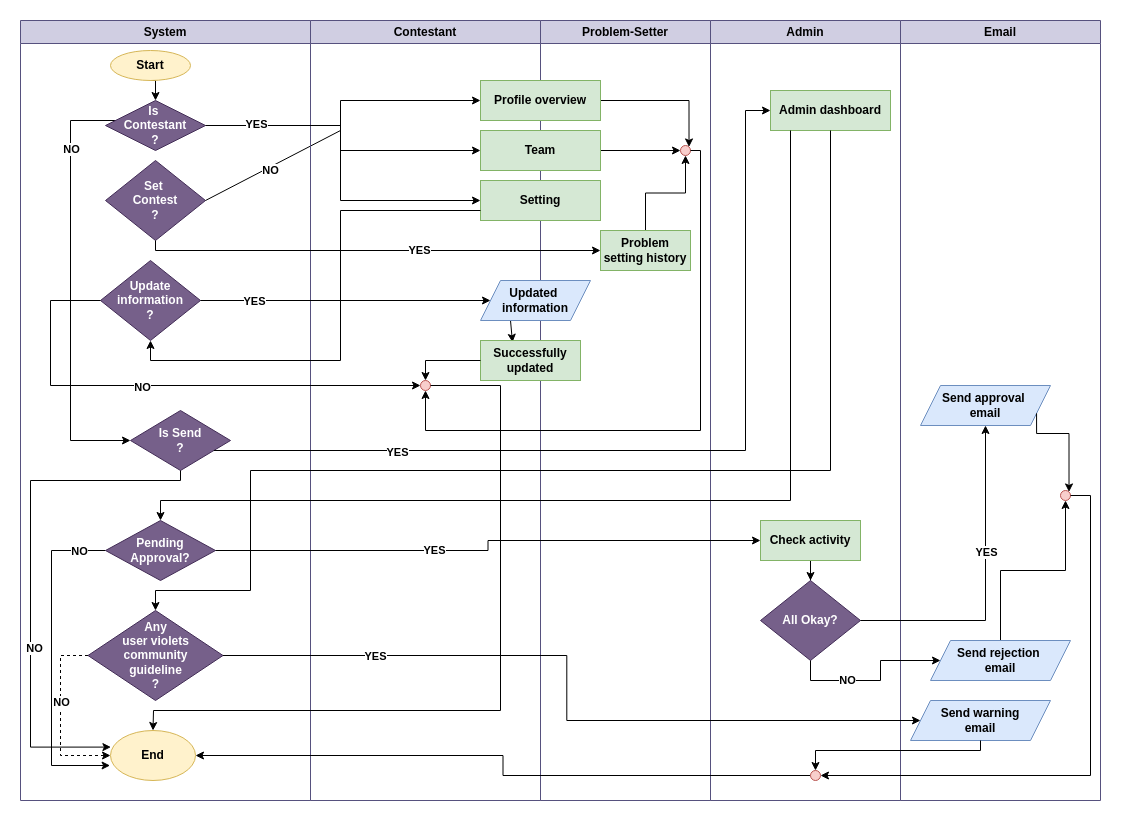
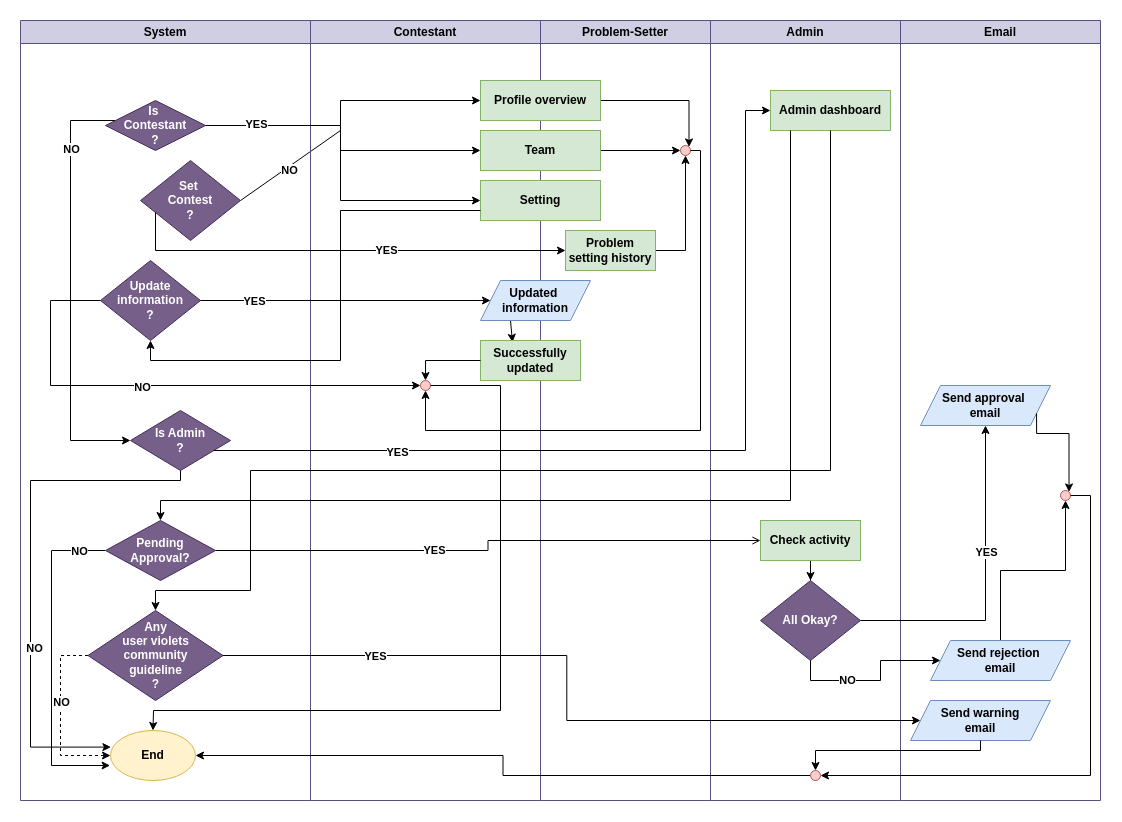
node "Start": removed
edge "Start" -> "Is Contestant ?": removed
node "Set Contest ?": moved (156, 201) -> (191, 201)
node "Problem setting history": moved (646, 251) -> (611, 251)
node "Is Send ?": label "Is Send ?" -> "Is Admin ?"
edge "Pending Approval?" -> "Check activity": arrowhead classic -> open
